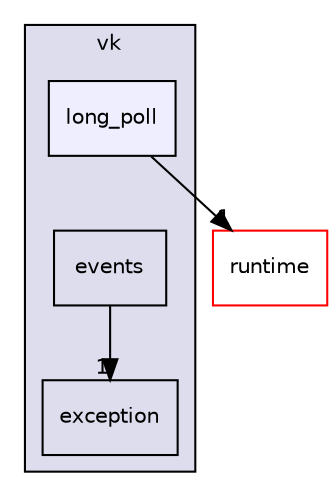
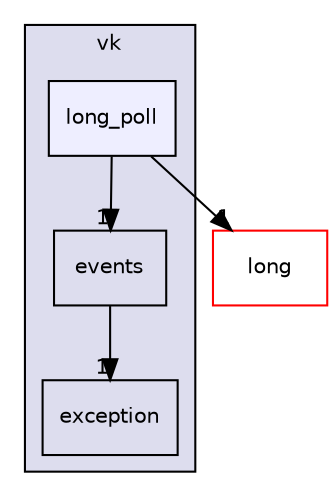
edge "long_poll" -> "events": added
node "runtime": label "runtime" -> "long"
